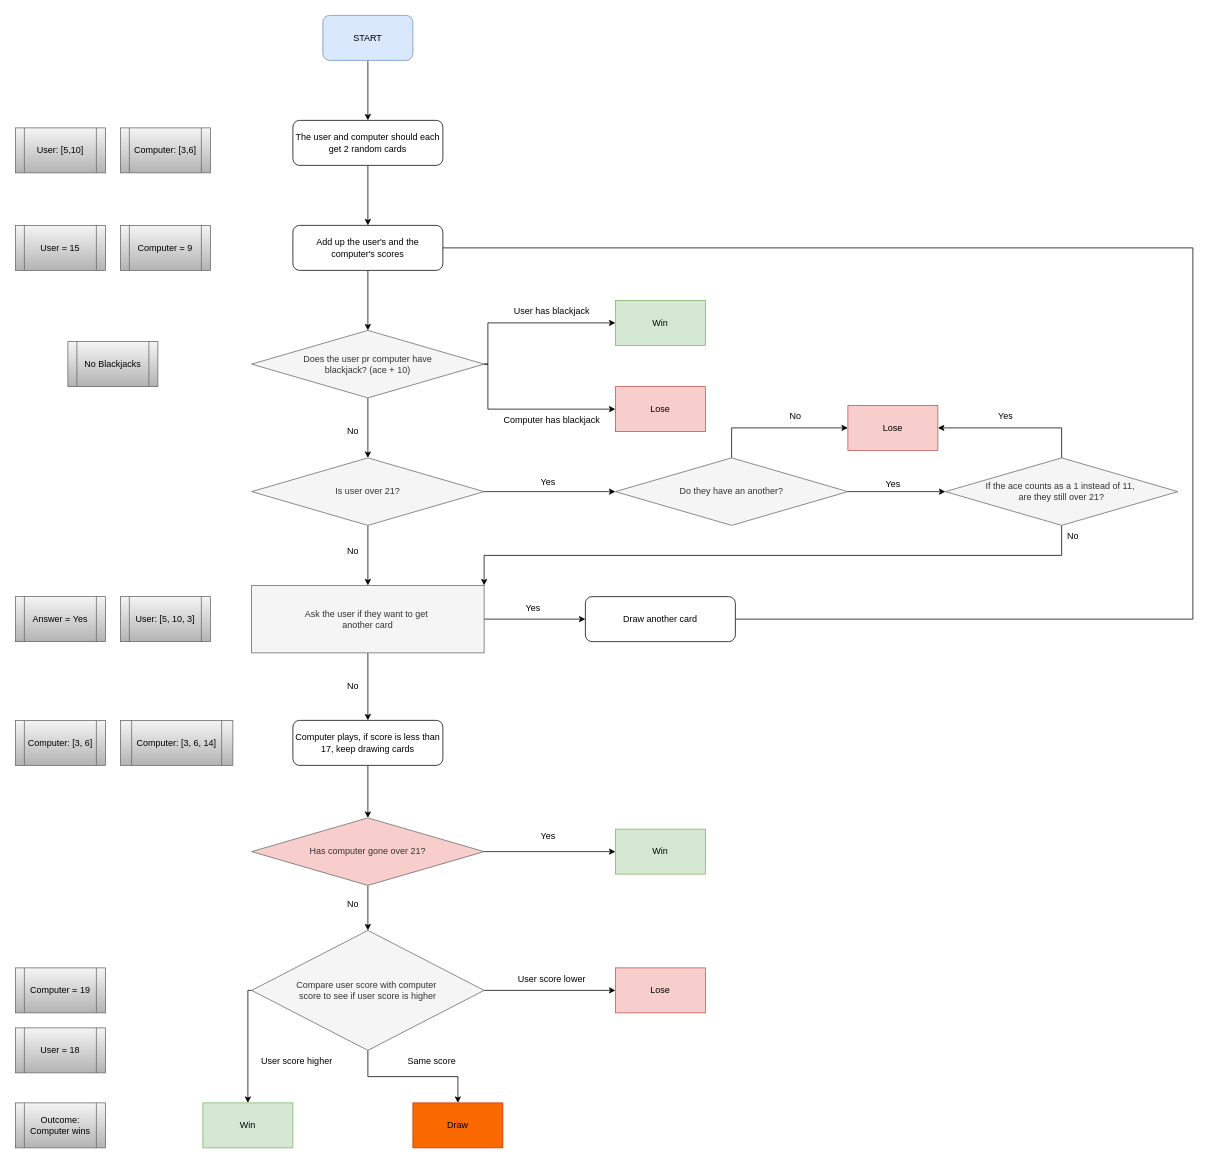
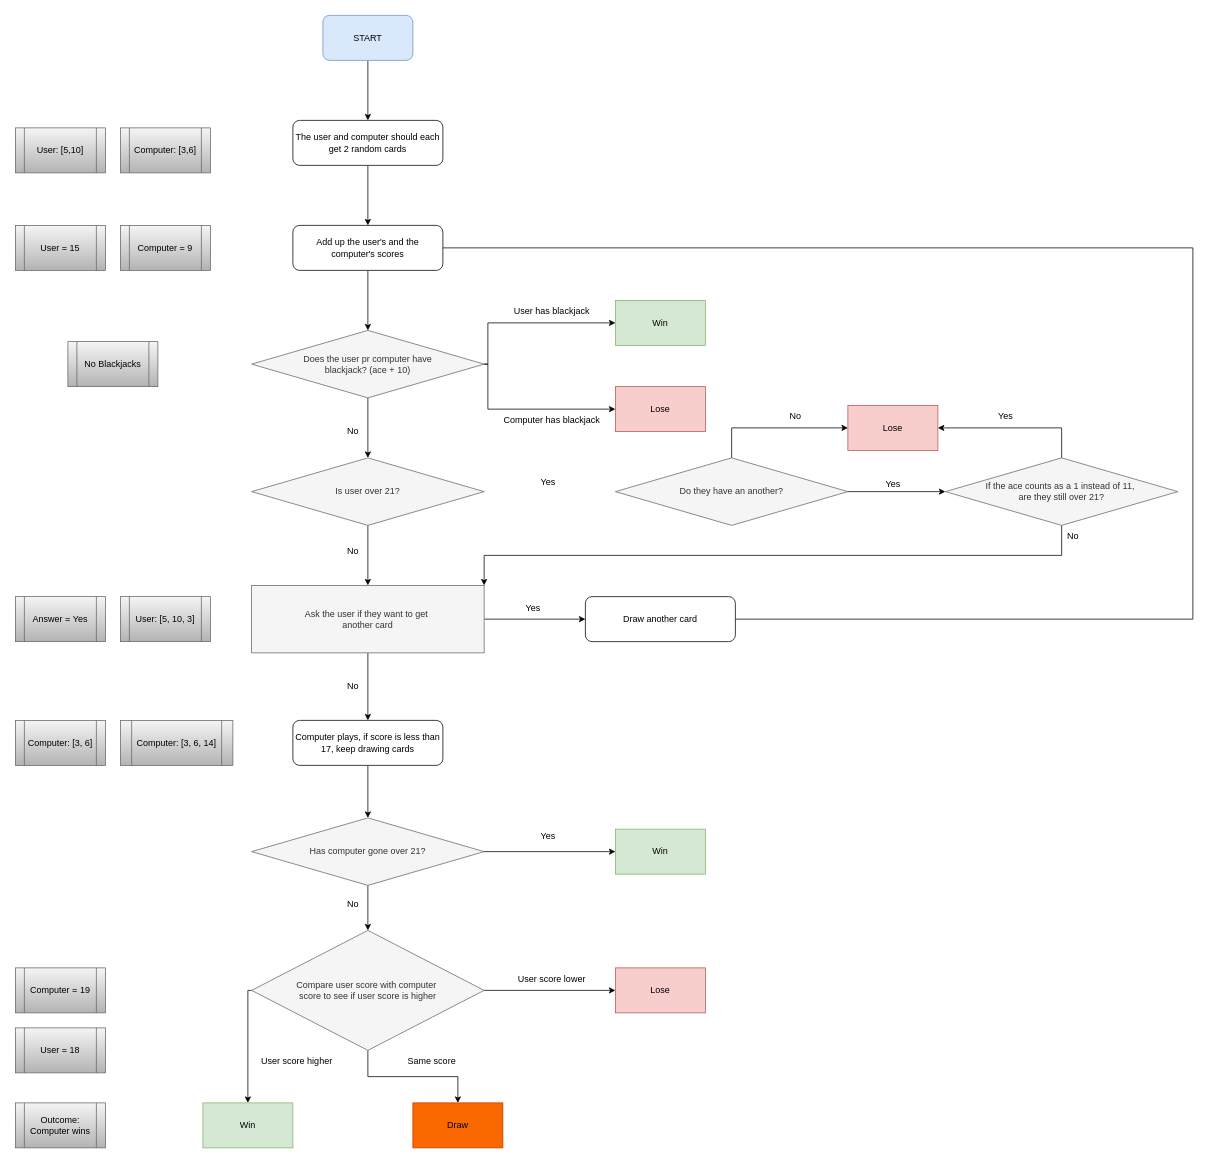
edge "Is user over 21?" -> "Do they have an another?": removed
node "Has computer gone over 21?": fillcolor #f8cecc -> #f5f5f5
